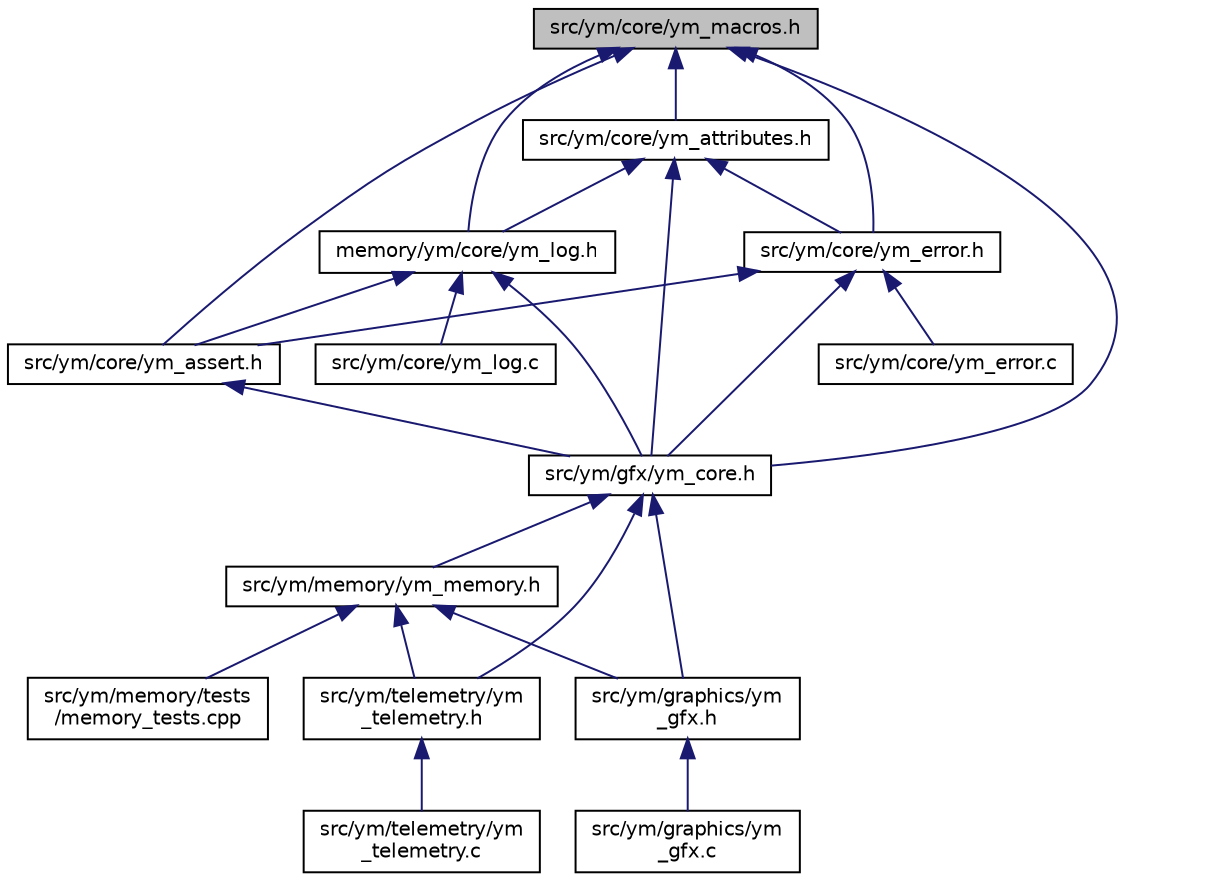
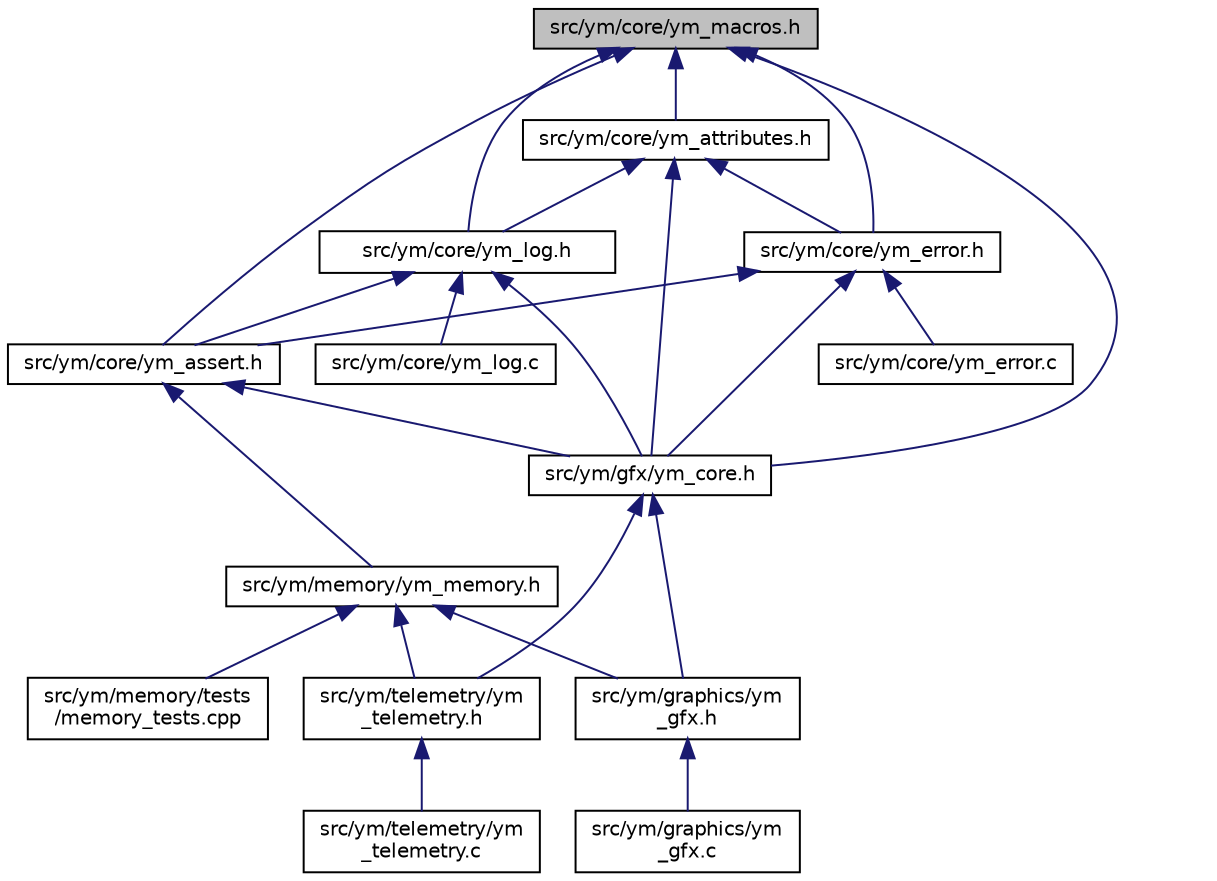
node "memory/ym/core/ym_log.h": label "memory/ym/core/ym_log.h" -> "src/ym/core/ym_log.h"
edge "src/ym/memory/ym_memory.h" -> "src/ym/gfx/ym_core.h": now "src/ym/memory/ym_memory.h" -> "src/ym/core/ym_assert.h"
